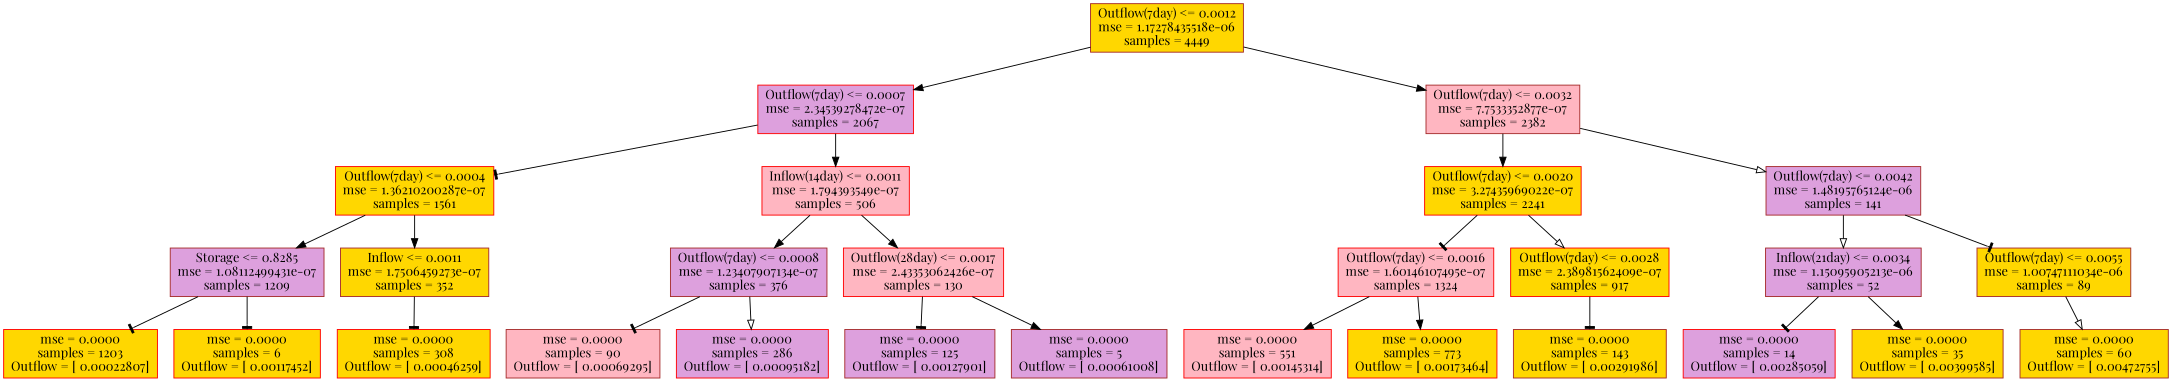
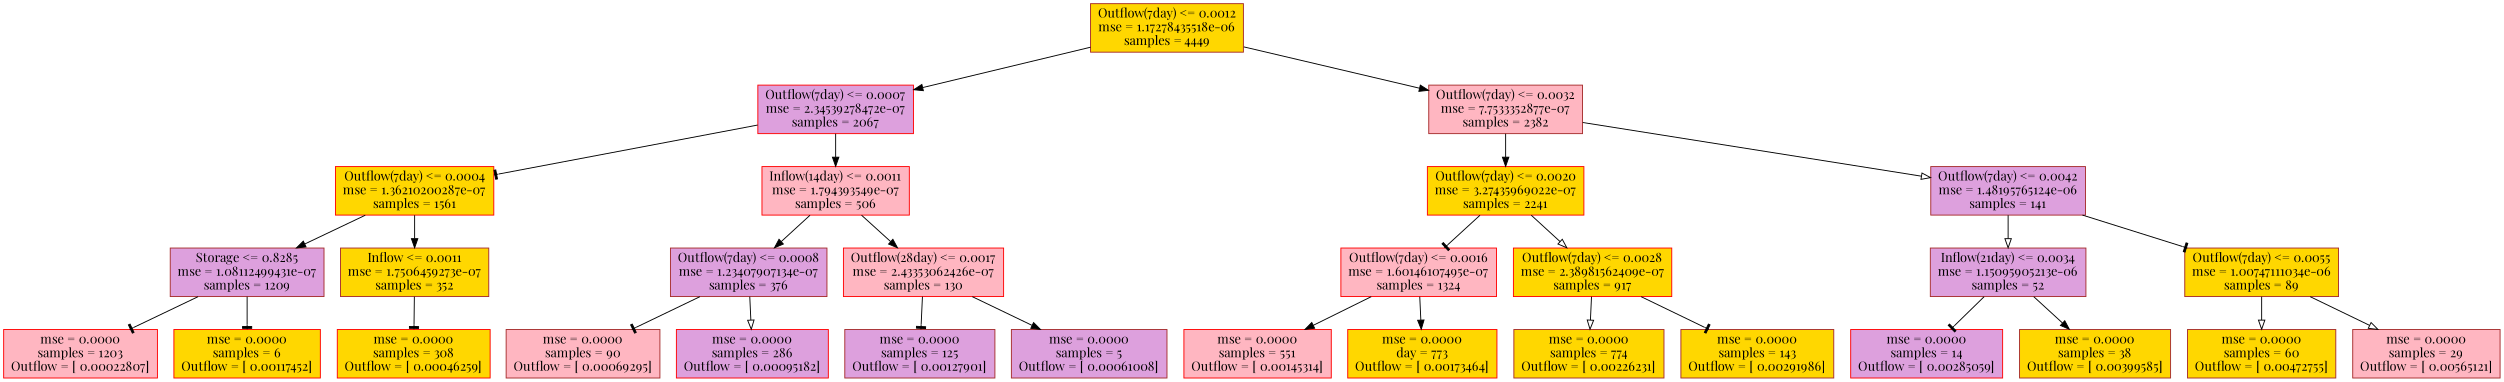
node "mse = 0.0000 samples = 1203 Outflow = [ 0.00022807]": fillcolor gold -> lightpink
node "mse = 0.0000 samples = 773 Outflow = [ 0.00173464]": label "mse = 0.0000 samples = 773 Outflow = [ 0.00173464]" -> "mse = 0.0000 day = 773 Outflow = [ 0.00173464]"
node "mse = 0.0000 samples = 774 Outflow = [ 0.00226231]": added
node "mse = 0.0000 samples = 35 Outflow = [ 0.00399585]": label "mse = 0.0000 samples = 35 Outflow = [ 0.00399585]" -> "mse = 0.0000 samples = 38 Outflow = [ 0.00399585]"
node "mse = 0.0000 samples = 29 Outflow = [ 0.00565121]": added
